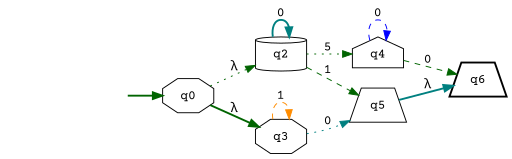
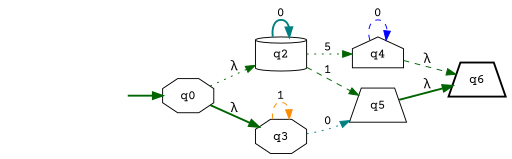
edge "q4" -> "q6": label "0" -> "λ"
edge "q5" -> "q6": color teal -> darkgreen
